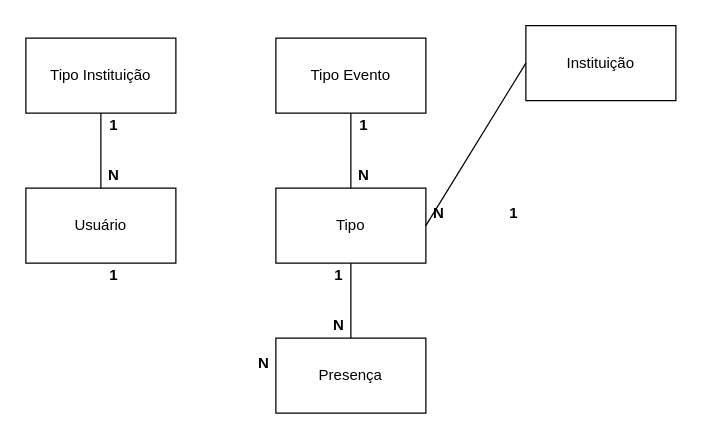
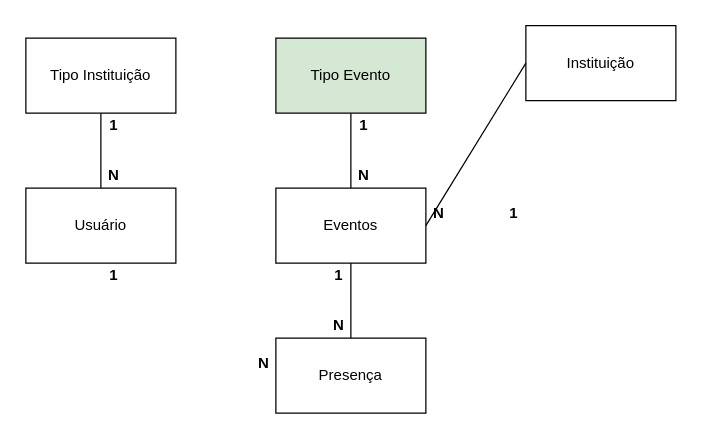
node "Tipo Evento": fillcolor #ffffff -> #d5e8d4
node "Tipo": label "Tipo" -> "Eventos"
